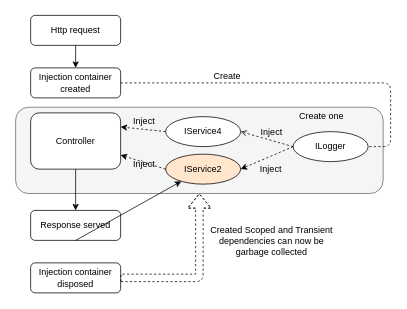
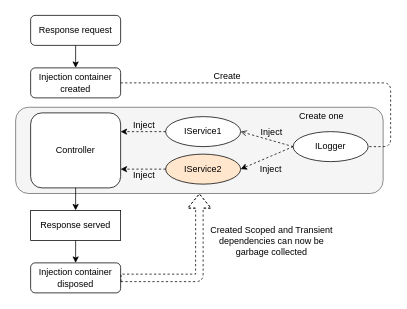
node "Http request": label "Http request" -> "Response request"
node "IService4": label "IService4" -> "IService1"
node "Controller": size 90x56 -> 90x75
edge "Response served" -> "IService2": now "Response served" -> "Injection container disposed"
node "Response served": shape rounded rectangle -> rectangle
